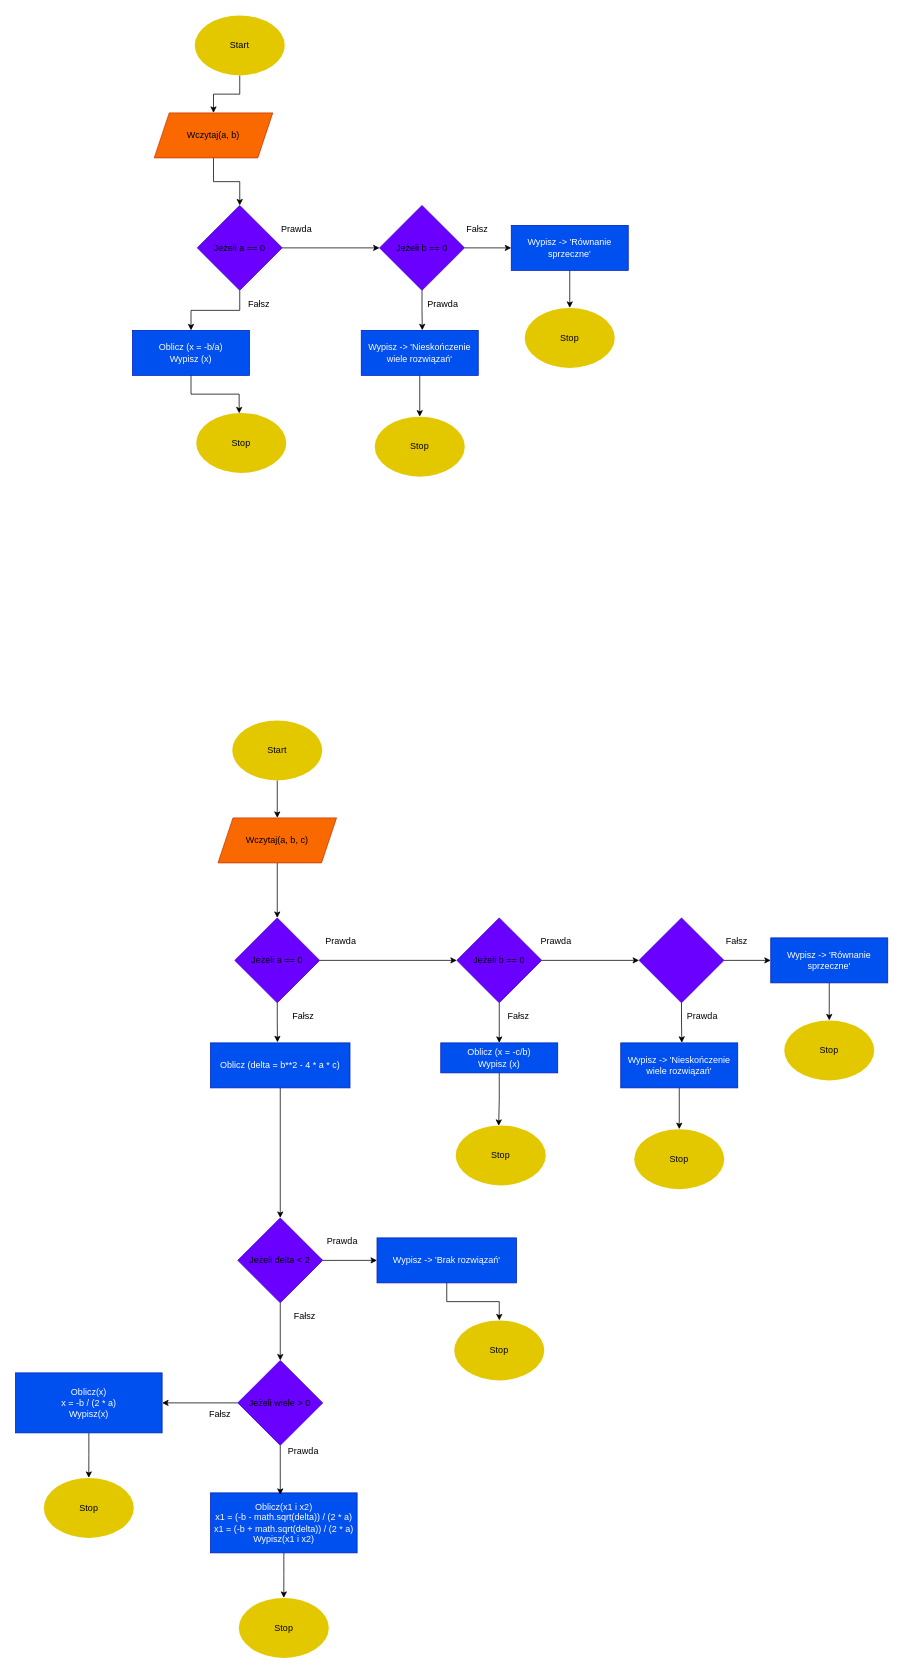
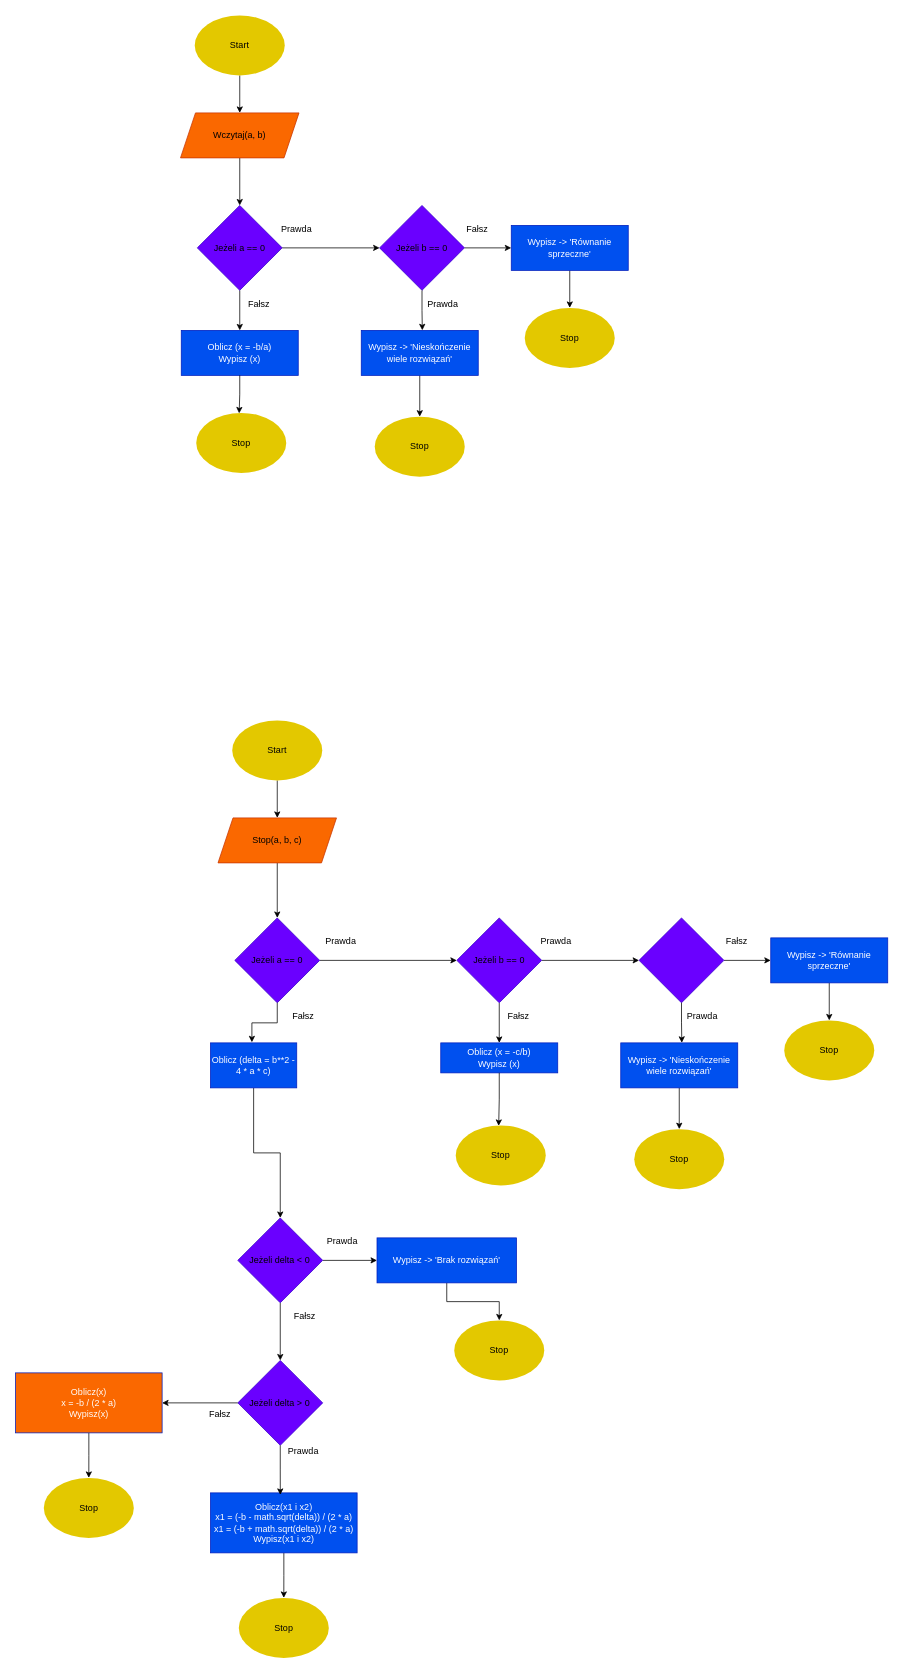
node "Wczytaj(a, b)": moved (213, 135) -> (240, 135)
node "Oblicz (x = -b/a) Wypisz (x)": moved (191, 353) -> (240, 353)
node "Wczytaj(a, b, c)": label "Wczytaj(a, b, c)" -> "Stop(a, b, c)"
node "Oblicz (delta = b**2 - 4 * a * c)": size 140x45 -> 86x45
node "Jeżeli delta < 2": label "Jeżeli delta < 2" -> "Jeżeli delta < 0"
node "Oblicz(x) x = -b / (2 * a) Wypisz(x)": fillcolor #0050ef -> #fa6800
node "Jeżeli wiele > 0": label "Jeżeli wiele > 0" -> "Jeżeli delta > 0"
